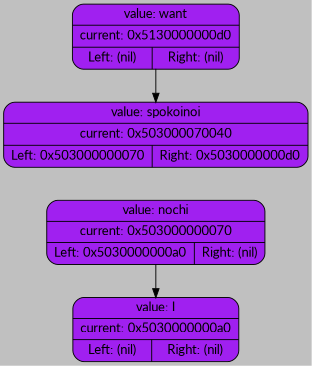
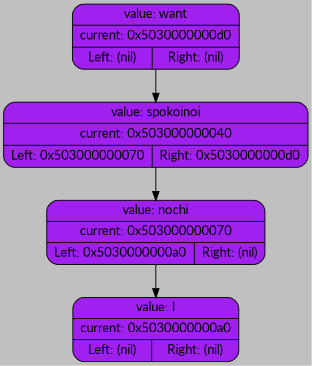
node "value: want": text "current: 0x5130000000d0" -> "current: 0x5030000000d0"
node "value: spokoinoi": text "current: 0x503000070040" -> "current: 0x503000000040"
edge "value: spokoinoi" -> "value: nochi": added
